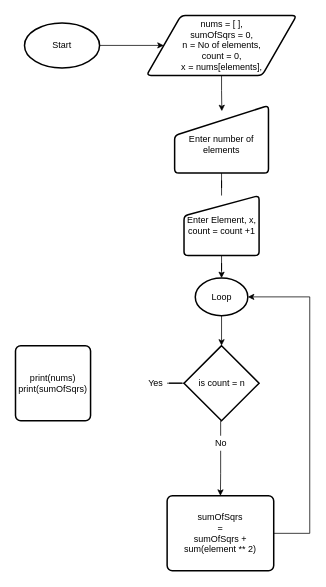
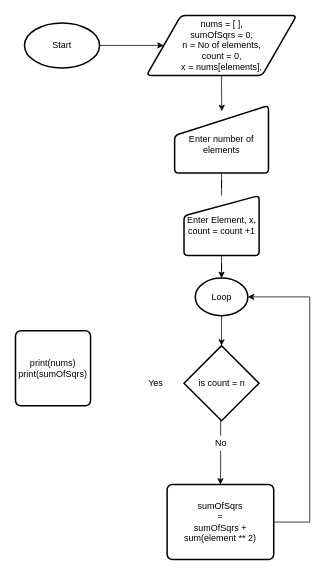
node "print(nums) print(sumOfSqrs)": moved (53, 383) -> (53, 368)
edge "Yes" -- "is count = n": removed
node "sumOfSqrs = sumOfSqrs + sum(element ** 2)": moved (220, 533) -> (220, 522)
